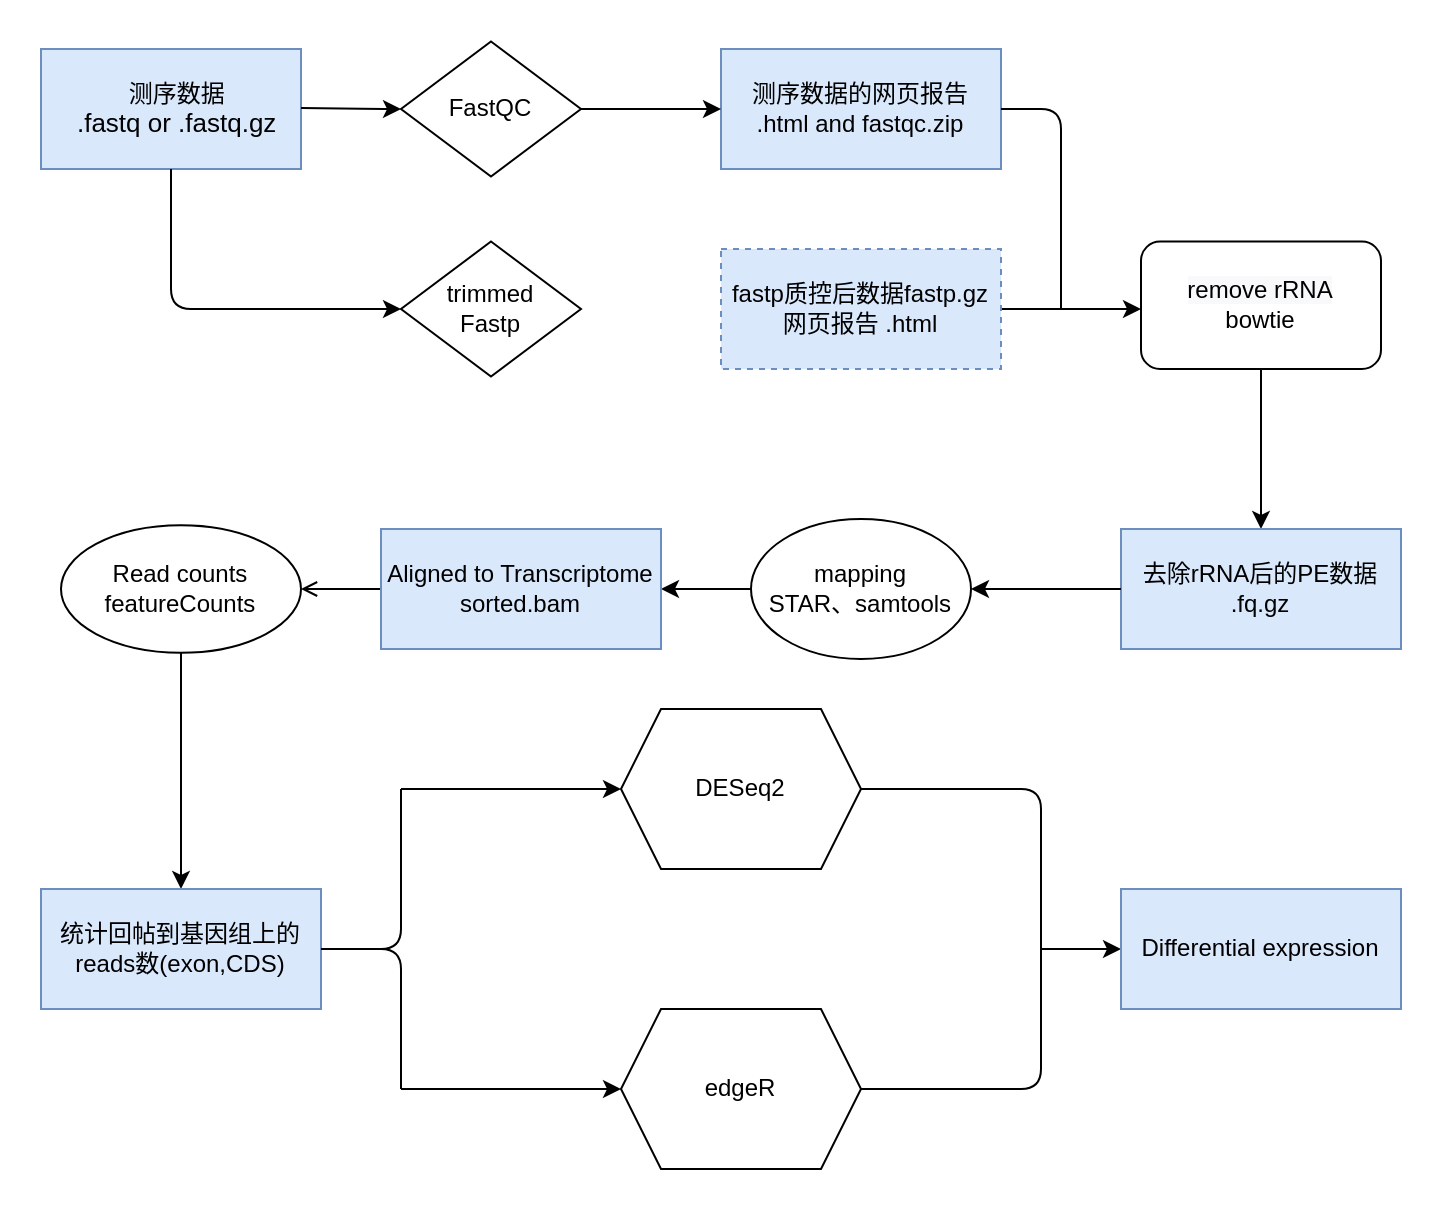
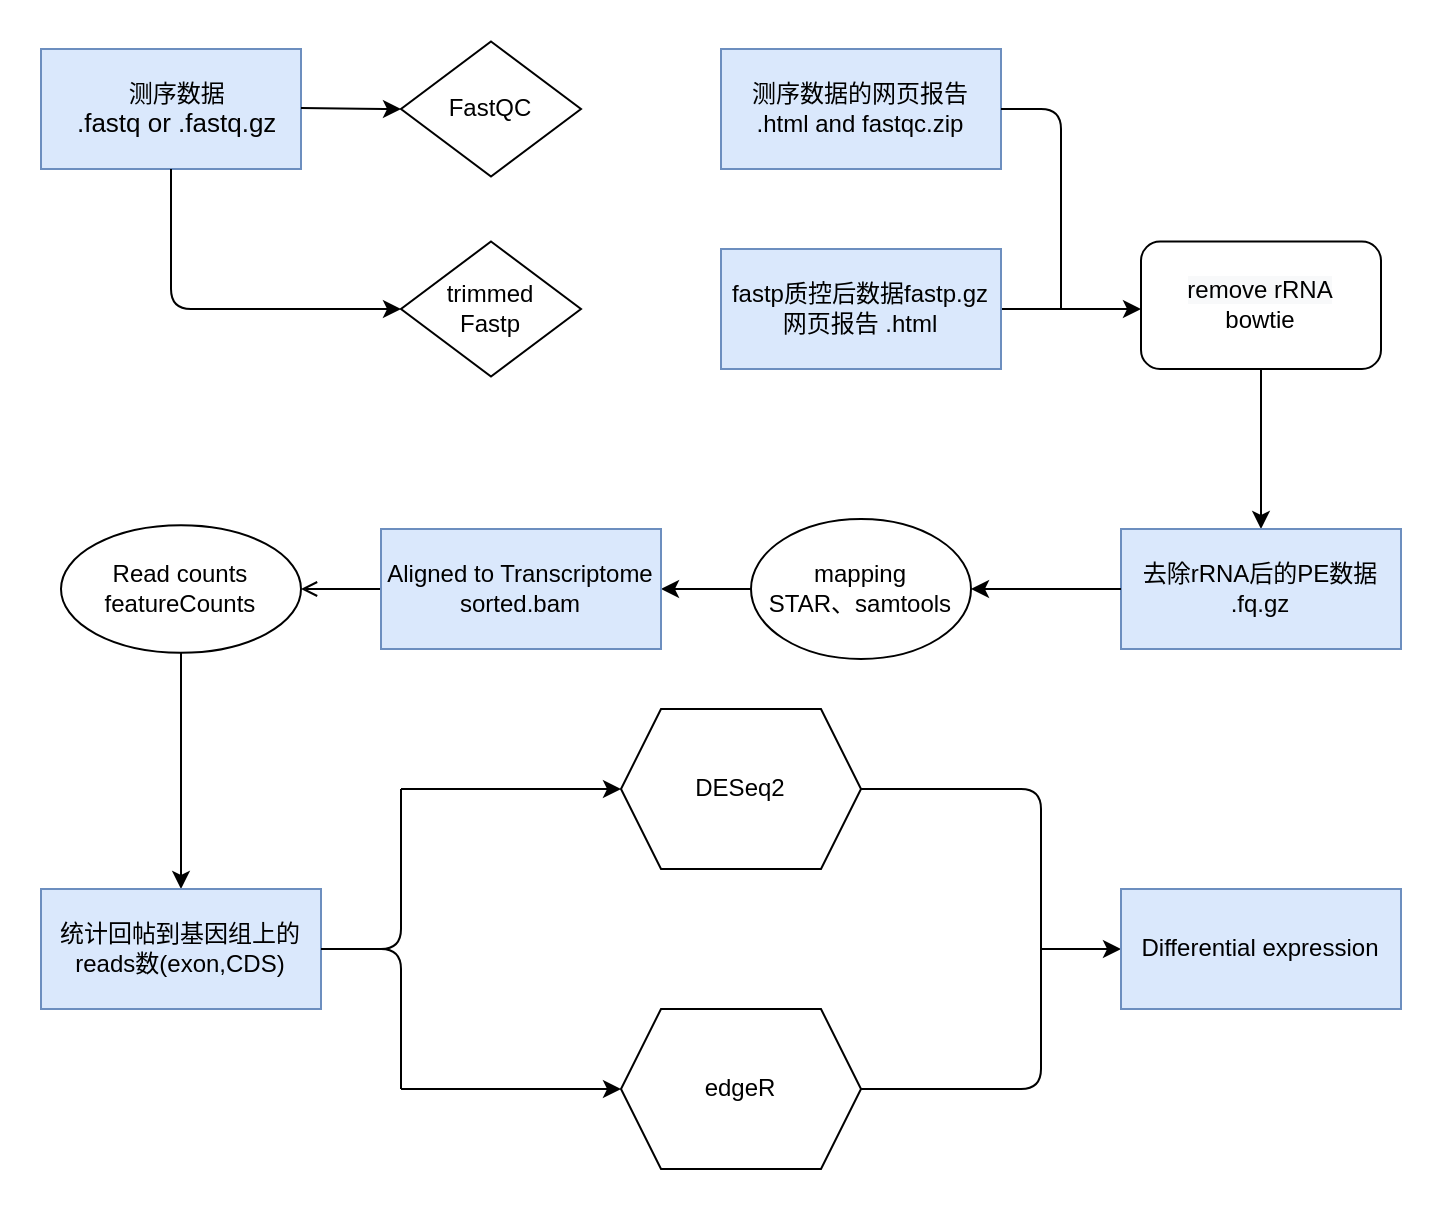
edge "FastQC" -> "测序数据的网页报告 .html and fastqc.zip": removed
node "fastp质控后数据fastp.gz网页报告 .html": style dashed -> solid
